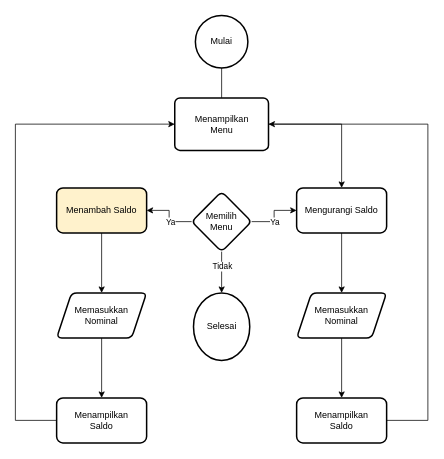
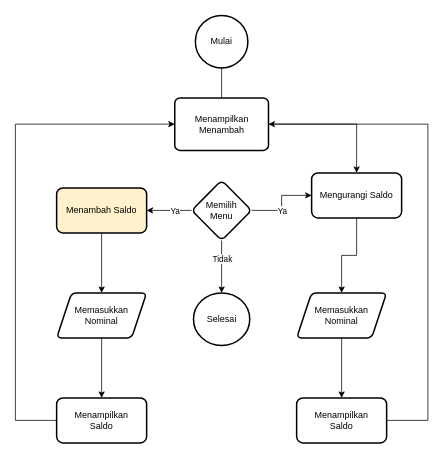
node "Menampilkan Menu": label "Menampilkan Menu" -> "Menampilkan Menambah"
node "Mengurangi Saldo": moved (342, 210) -> (357, 195)
node "Memilih Menu": moved (222, 222) -> (222, 210)
node "Selesai": size 56x68 -> 56x53
